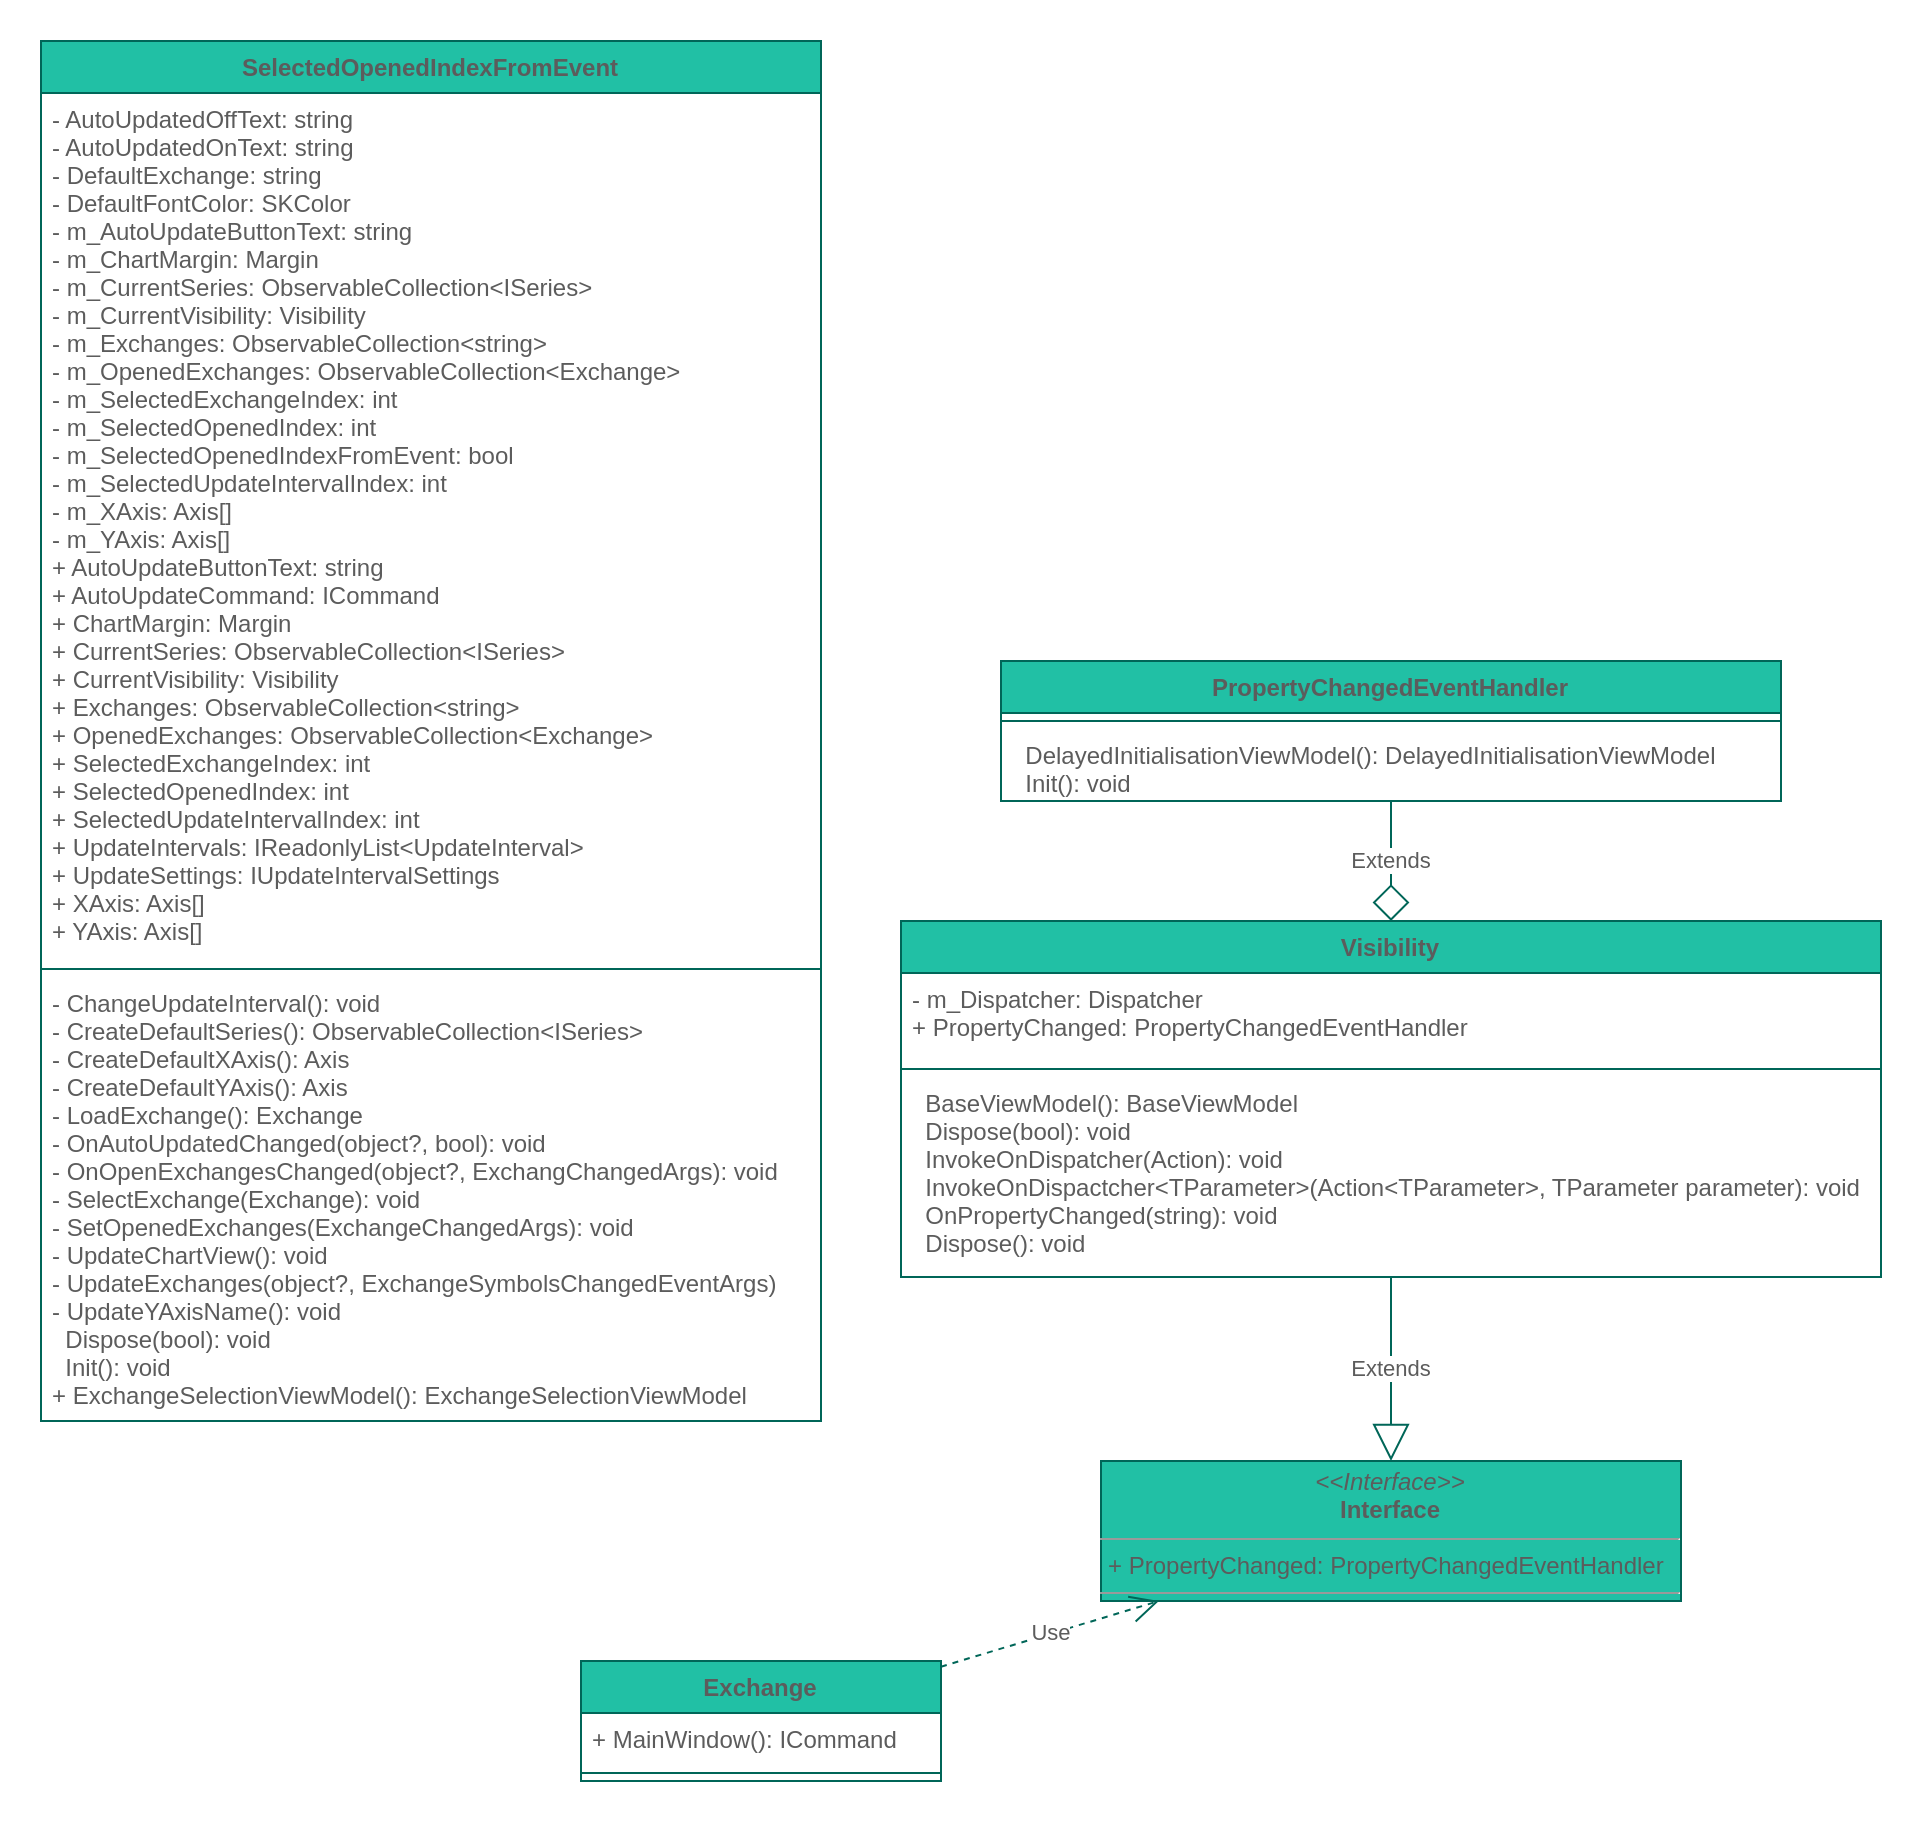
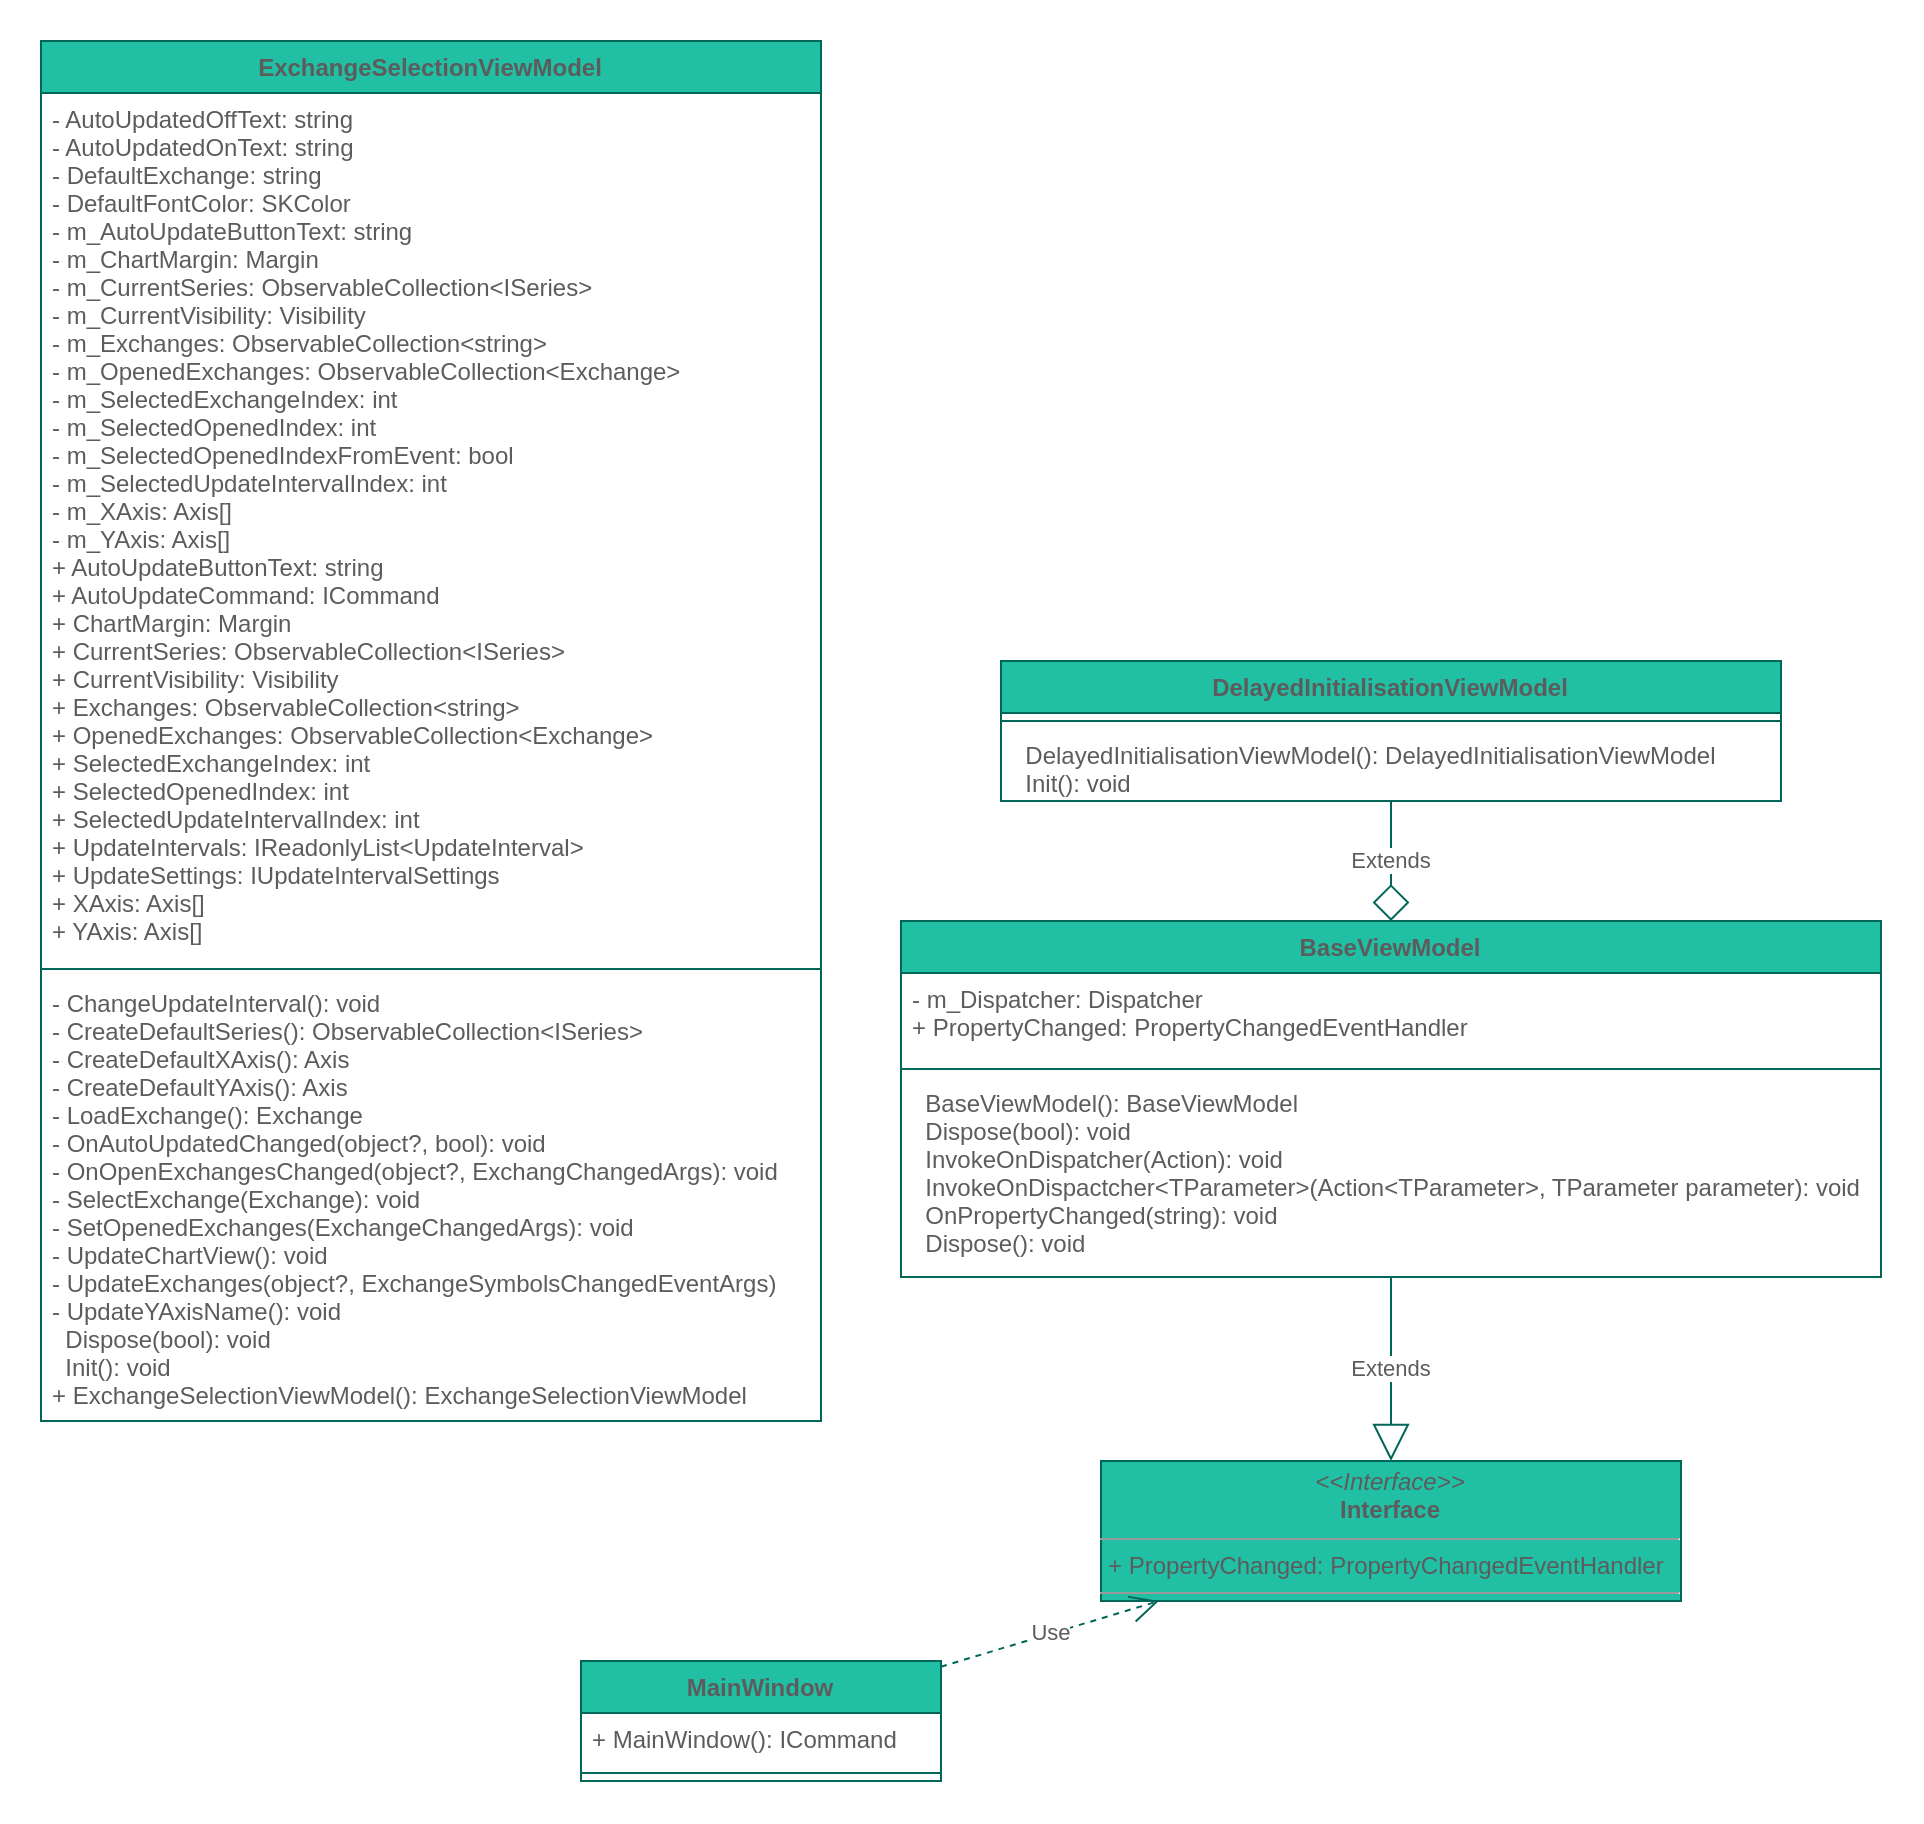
node "SelectedOpenedIndexFromEvent": label "SelectedOpenedIndexFromEvent" -> "ExchangeSelectionViewModel"
node "PropertyChangedEventHandler": label "PropertyChangedEventHandler" -> "DelayedInitialisationViewModel"
node "Visibility": label "Visibility" -> "BaseViewModel"
node "Exchange": label "Exchange" -> "MainWindow"
